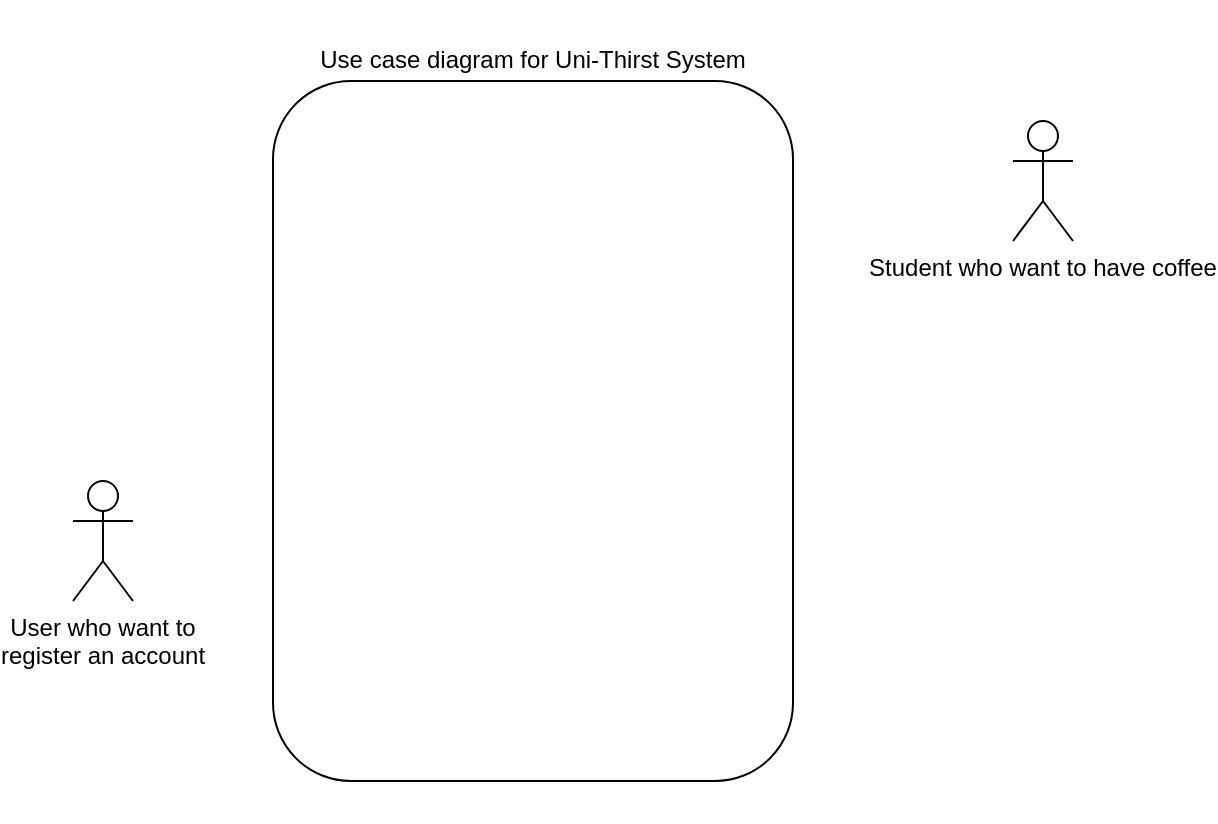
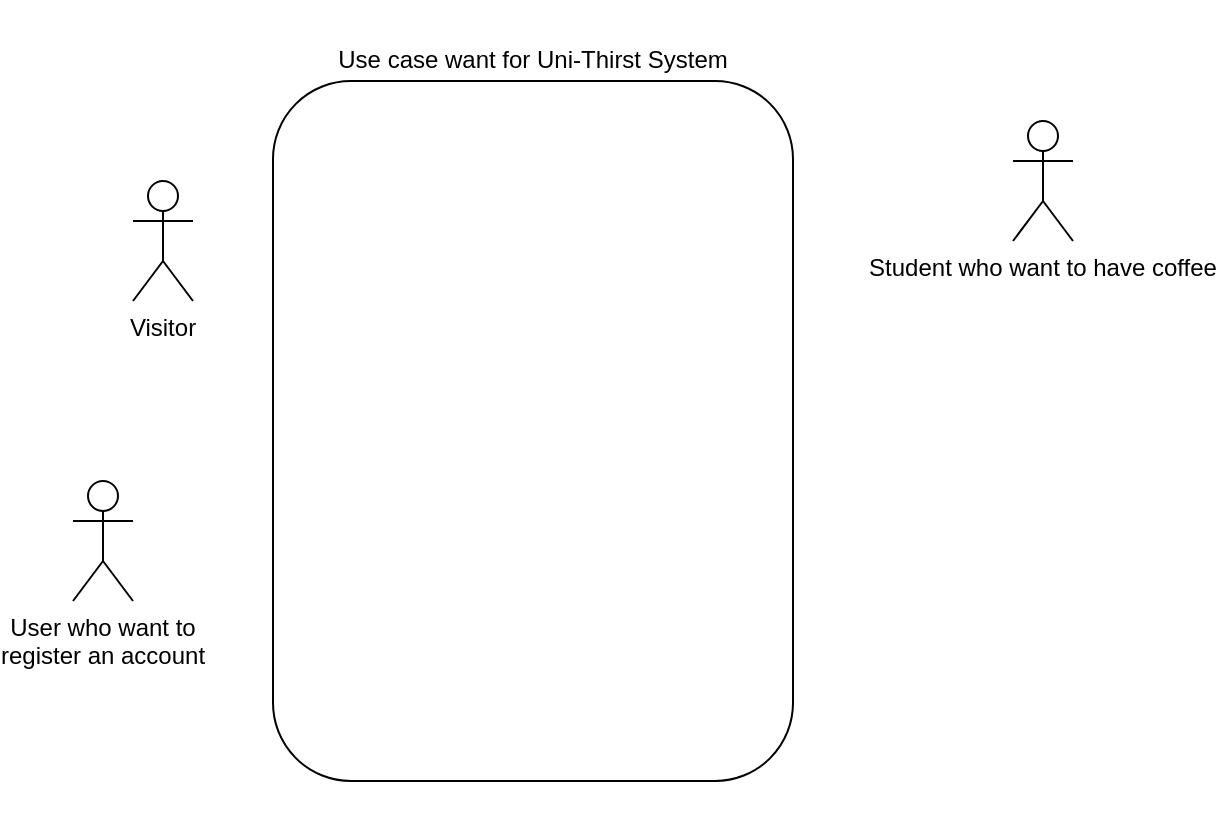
node "Use case diagram for Uni-Thirst System": label "Use case diagram for Uni-Thirst System" -> "Use case want for Uni-Thirst System"
node "Visitor": added
